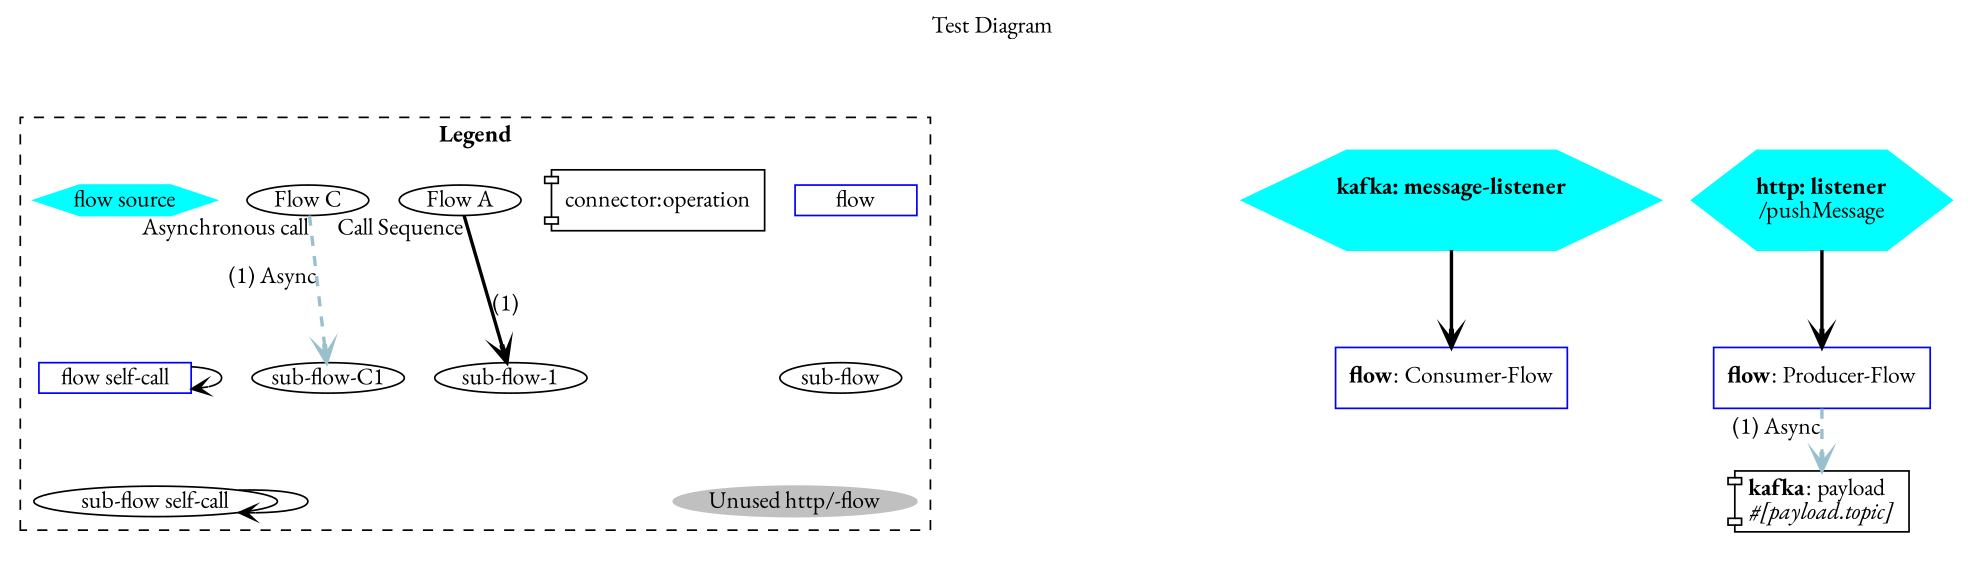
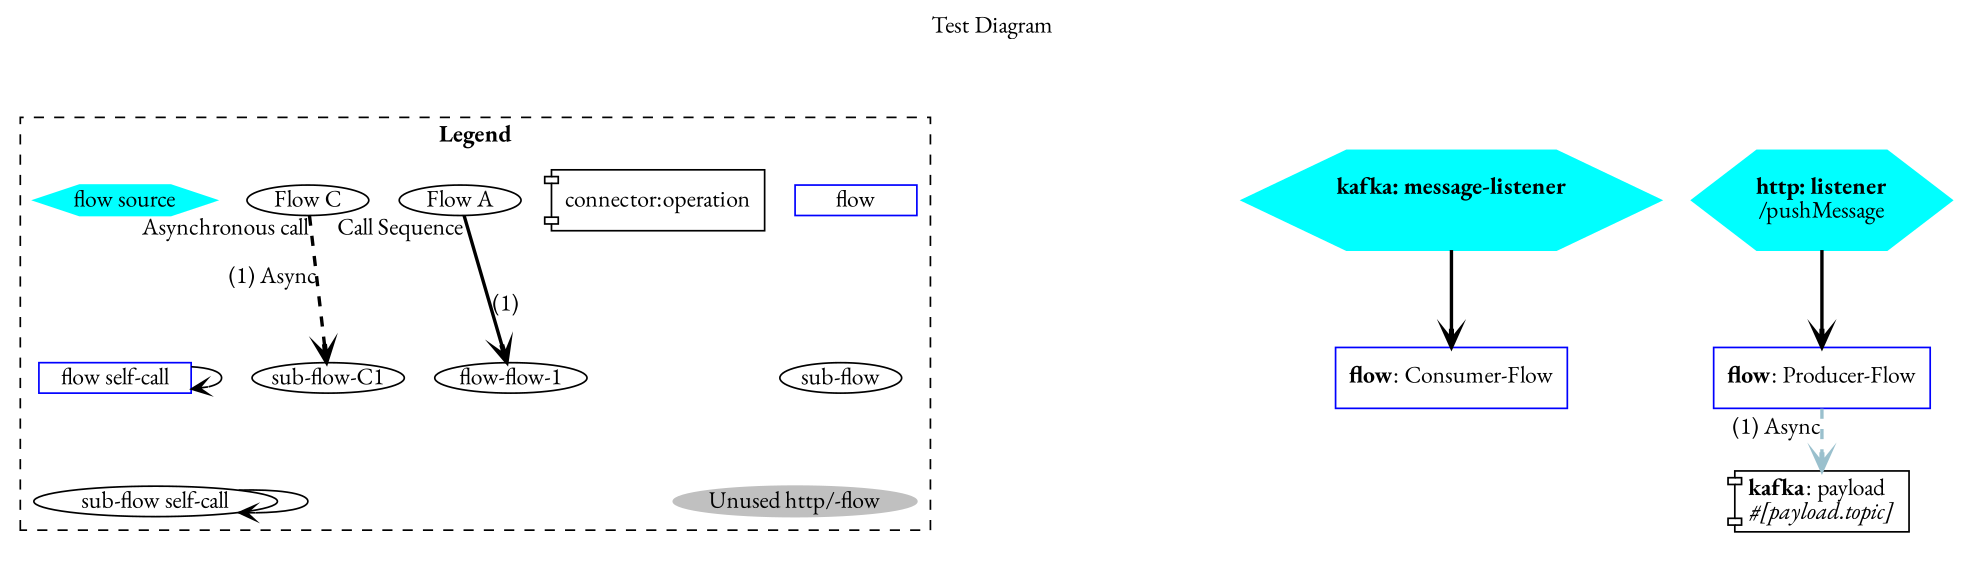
edge "Flow C" -> "sub-flow-C1": color lightblue3 -> black
node "sub-flow-1": label "sub-flow-1" -> "flow-flow-1"
